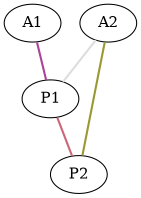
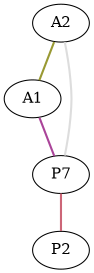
node "P1": label "P1" -> "P7"
edge "A2" -- "P2": now "A2" -- "A1"
